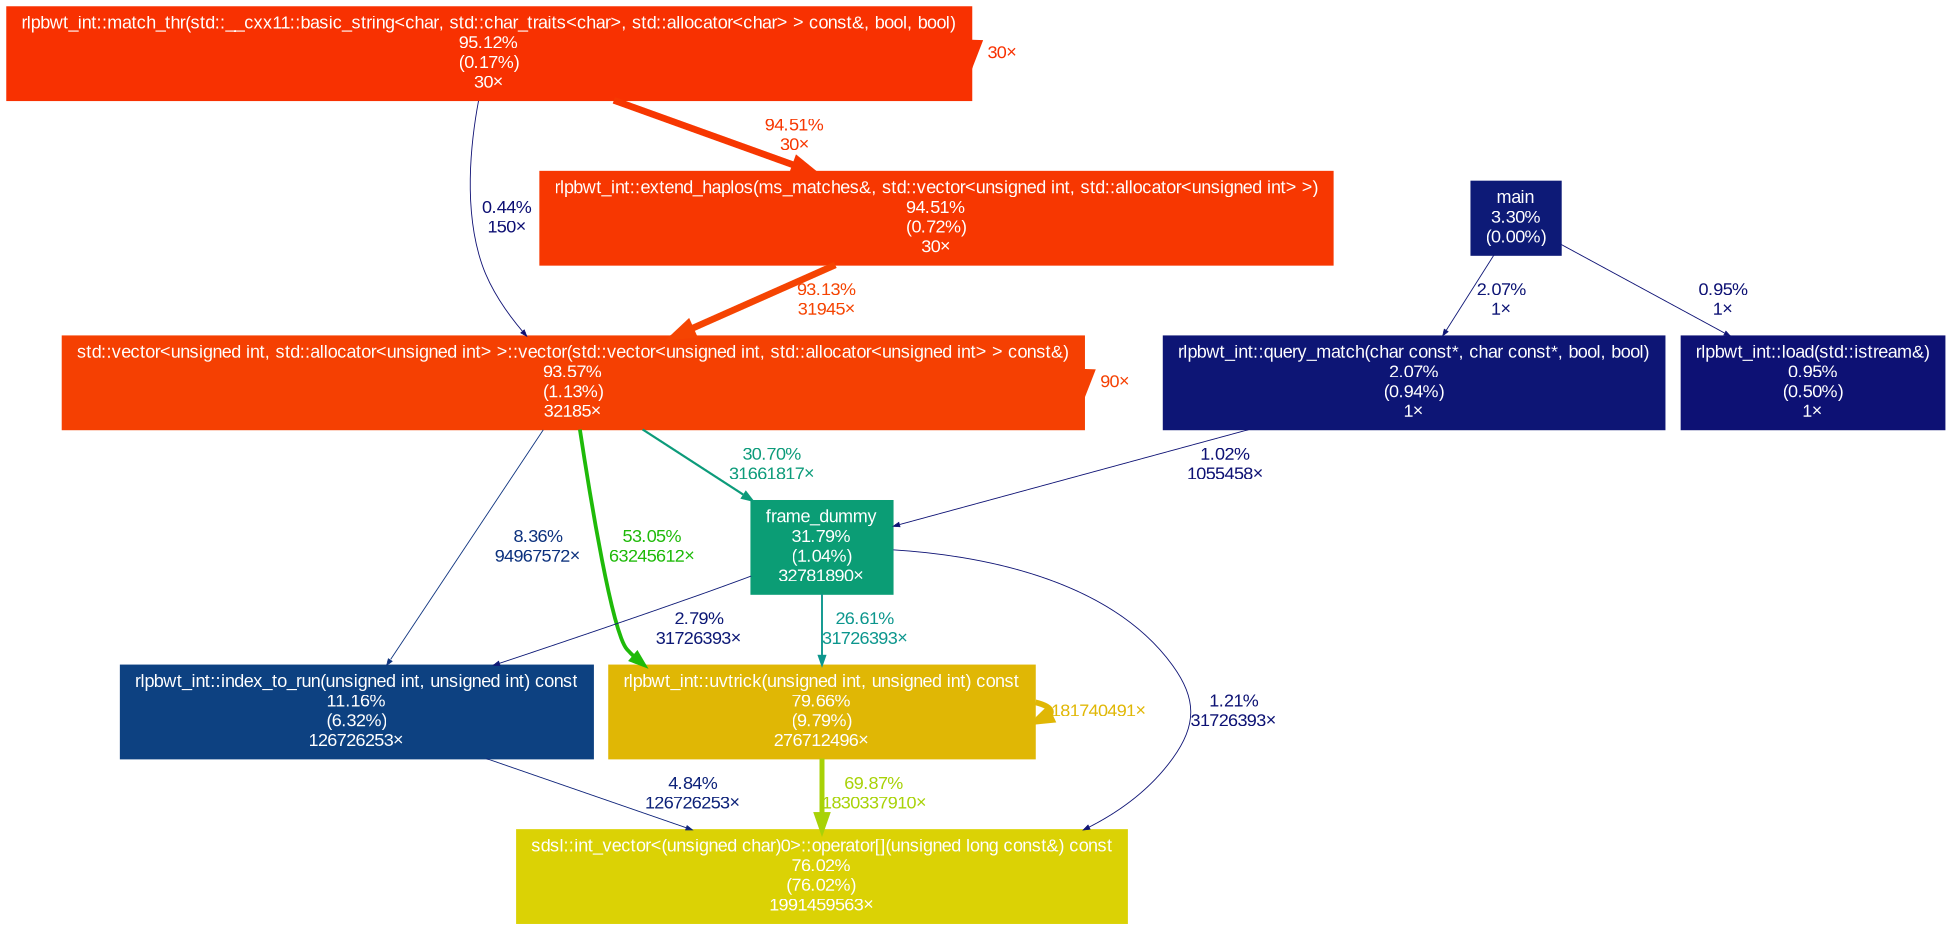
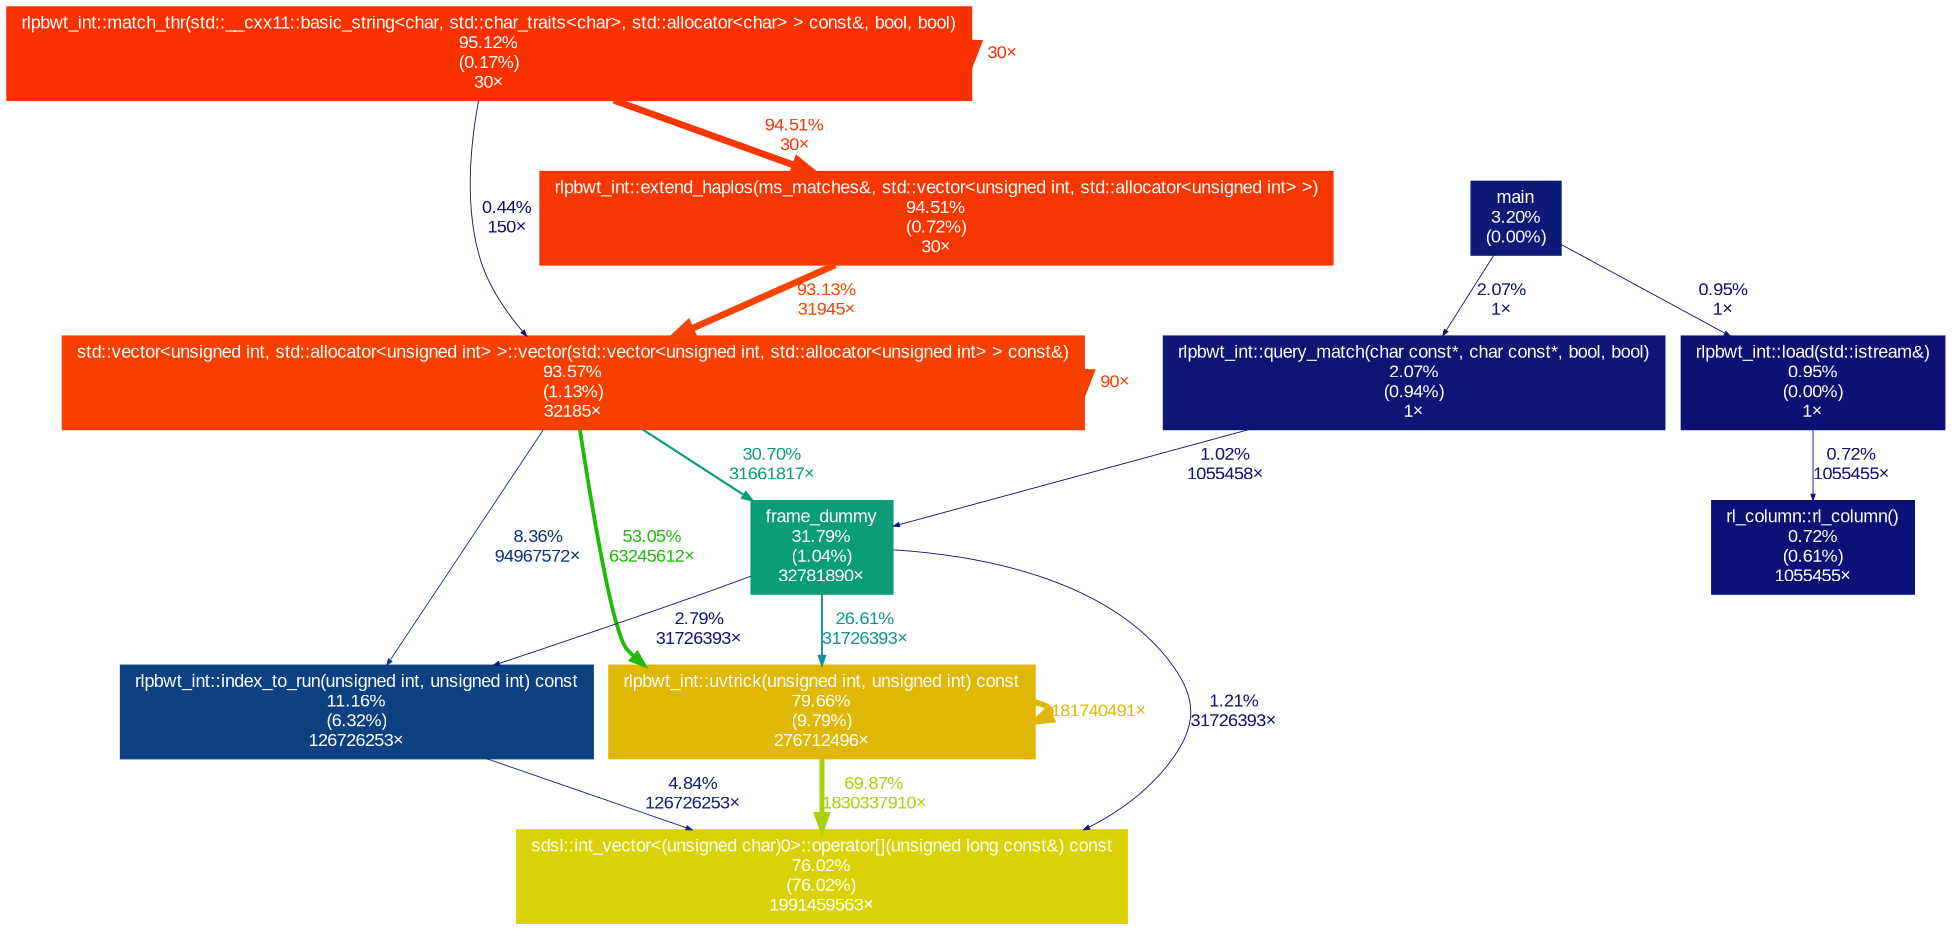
node "main 3.30% (0.00%)": label "main 3.30% (0.00%)" -> "main 3.20% (0.00%)"
node "rlpbwt_int::load(std::istream&) 0.95% (0.50%) 1×": label "rlpbwt_int::load(std::istream&) 0.95% (0.50%) 1×" -> "rlpbwt_int::load(std::istream&) 0.95% (0.00%) 1×"
node "rl_column::rl_column() 0.72% (0.61%) 1055455×": added
